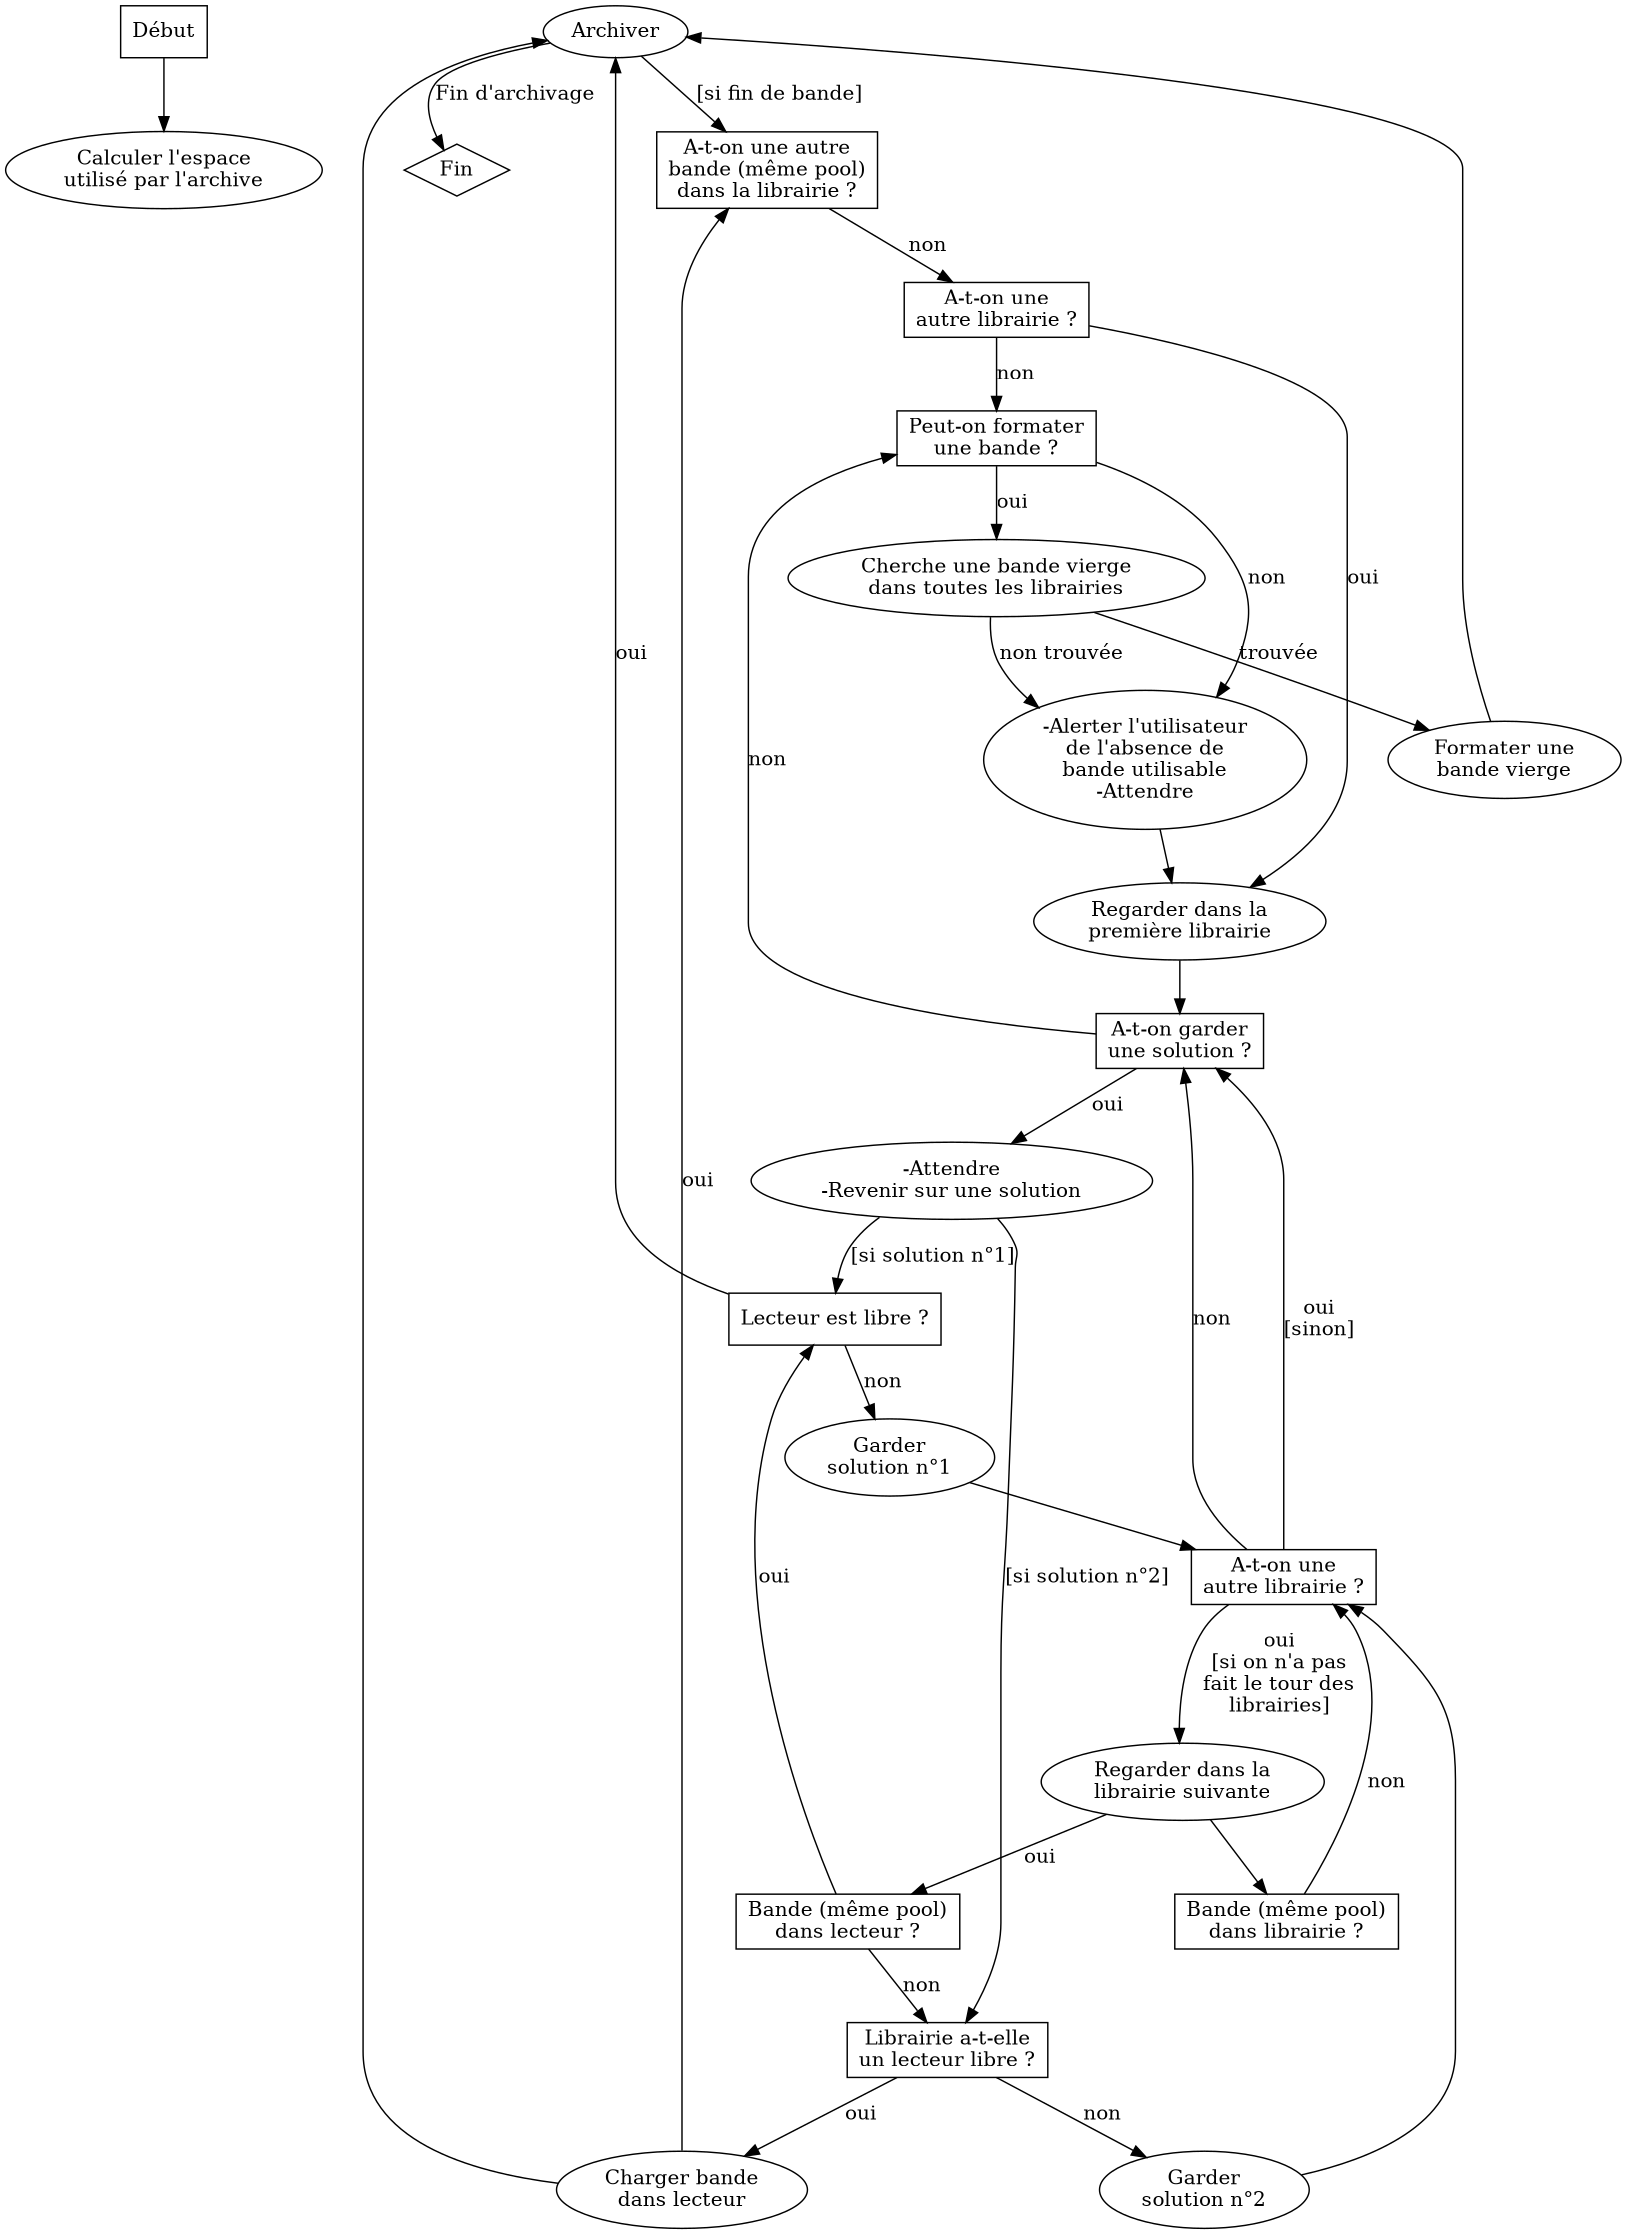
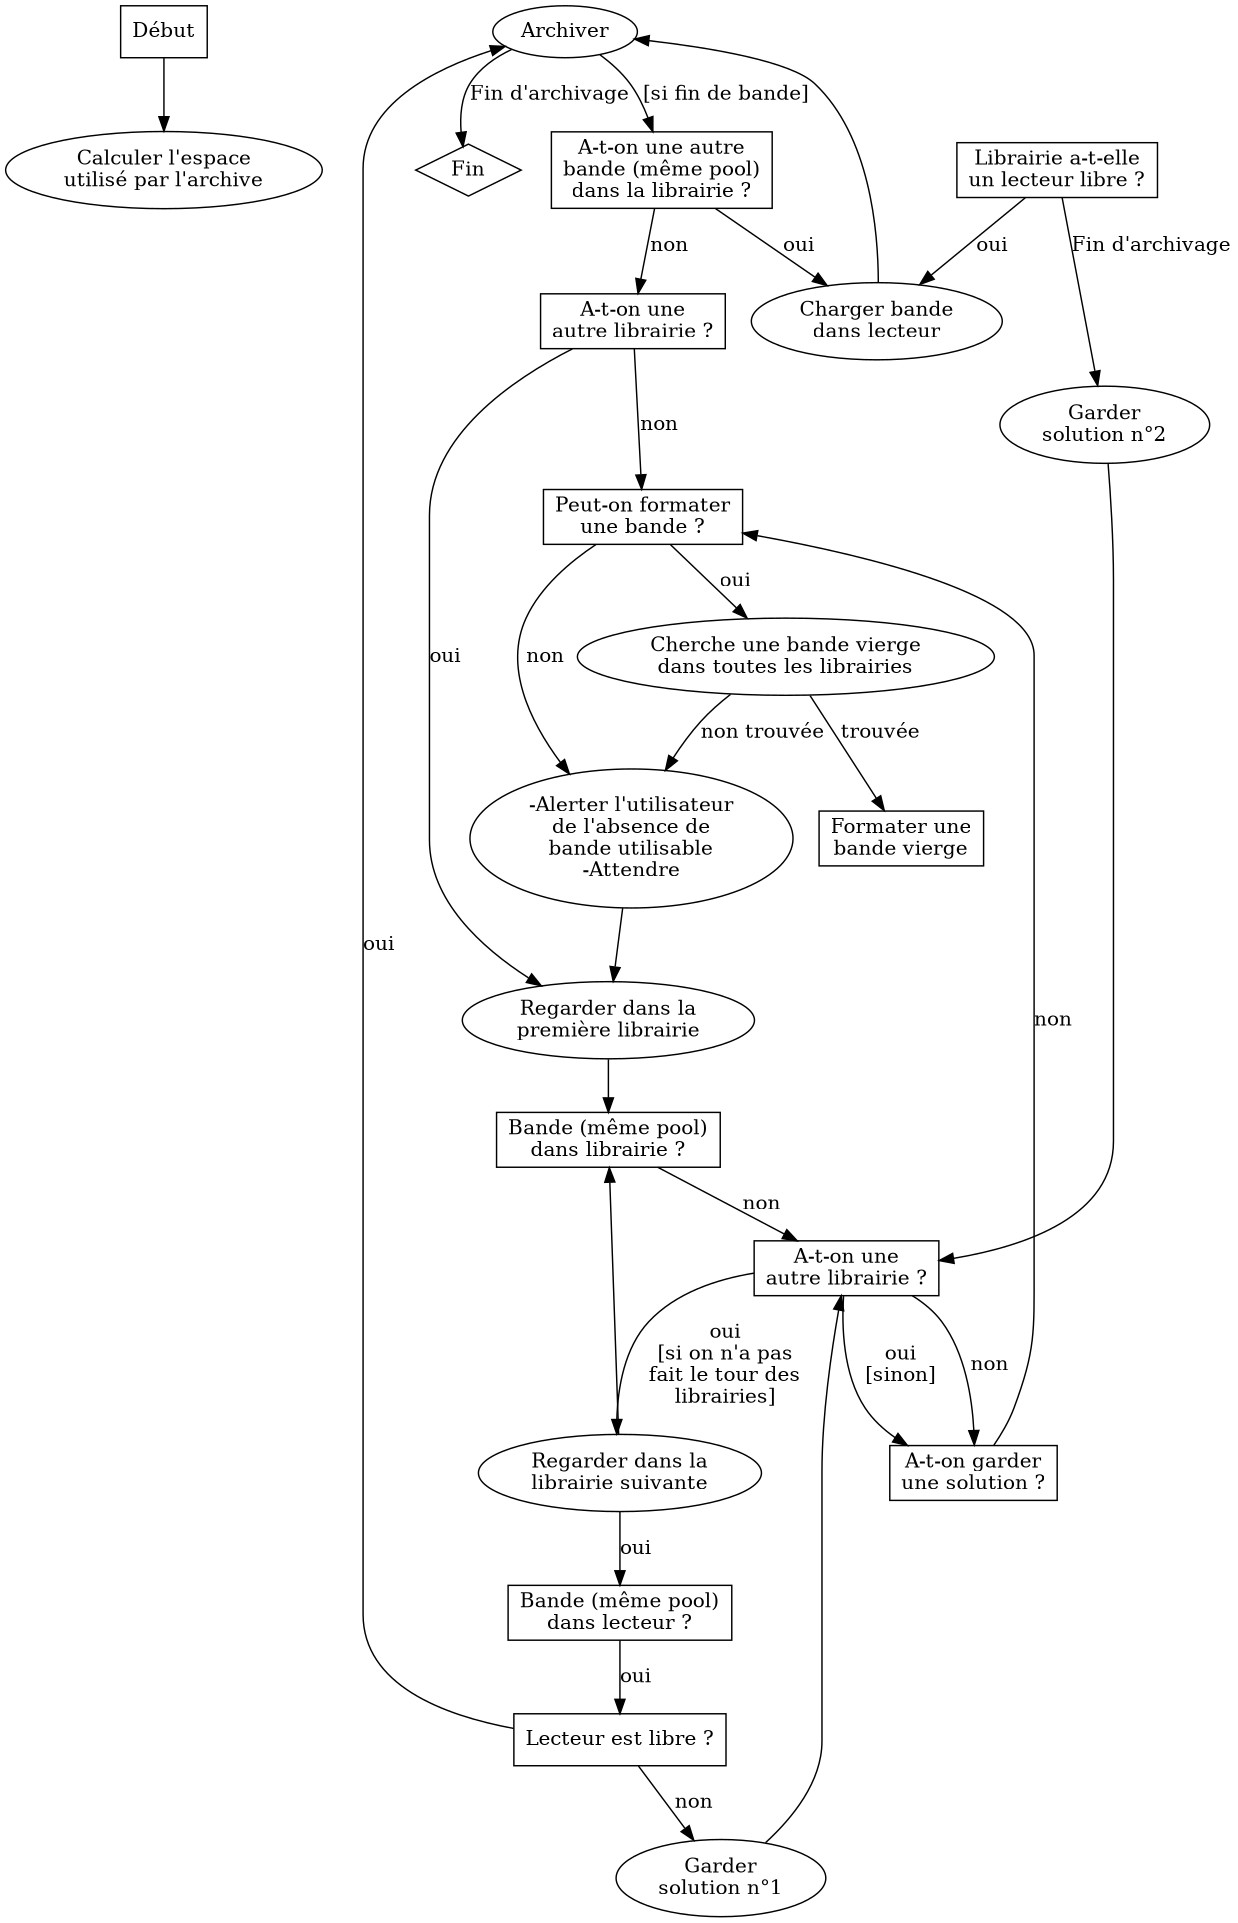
edge "Formater une bande vierge" -> "Archiver": removed
node "Formater une bande vierge": shape ellipse -> box
edge "Regarder dans la première librairie" -> "A-t-on garder une solution ?": now "Regarder dans la première librairie" -> "Bande (même pool) dans librairie ?"
edge "Charger bande dans lecteur" -> "A-t-on une autre bande (même pool) dans la librairie ?": reversed
node "-Attendre -Revenir sur une solution": removed
edge "Bande (même pool) dans lecteur ?" -> "Librairie a-t-elle un lecteur libre ?": removed, label "non"
edge "Librairie a-t-elle un lecteur libre ?" -> "Garder solution n°2": label "non" -> "Fin d'archivage"
